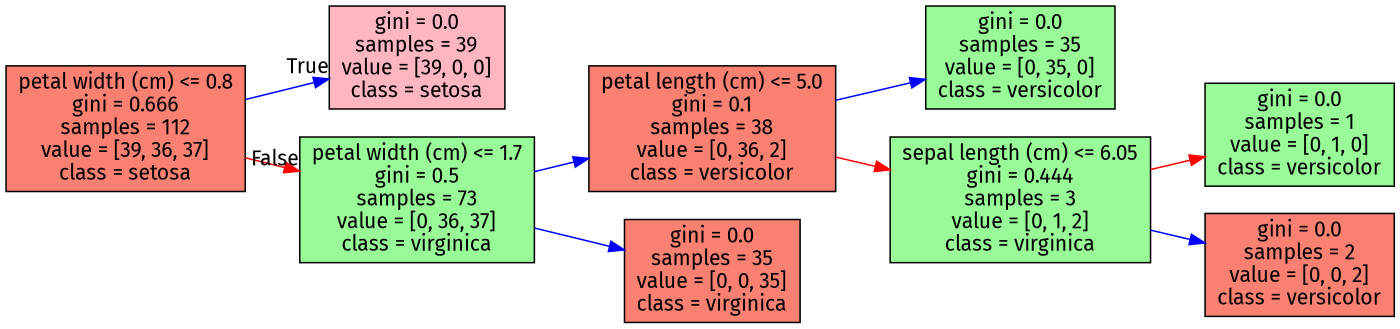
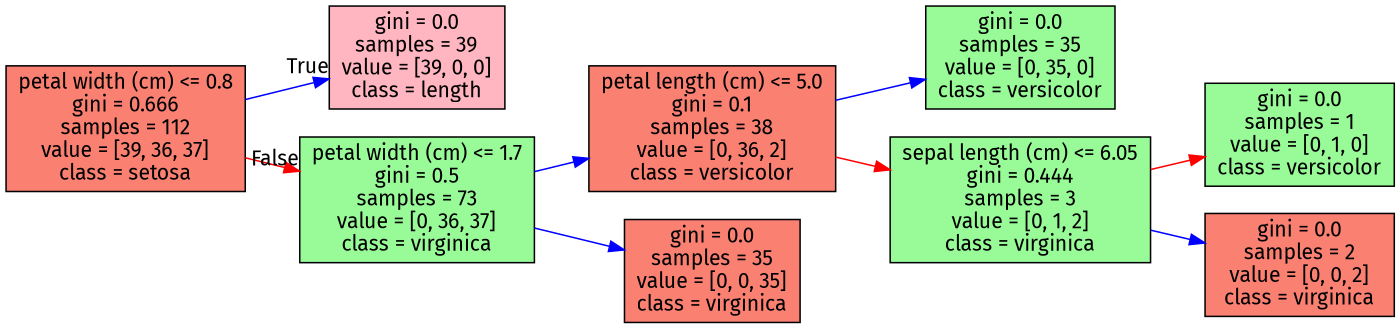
node "gini = 0.0 samples = 39 value = [39, 0, 0] class = setosa": label "gini = 0.0 samples = 39 value = [39, 0, 0] class = setosa" -> "gini = 0.0 samples = 39 value = [39, 0, 0] class = length"
node "gini = 0.0 samples = 2 value = [0, 0, 2] class = versicolor": label "gini = 0.0 samples = 2 value = [0, 0, 2] class = versicolor" -> "gini = 0.0 samples = 2 value = [0, 0, 2] class = virginica"
